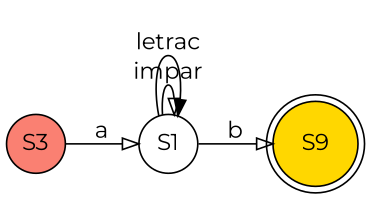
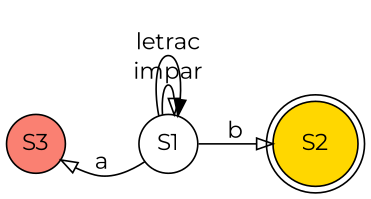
edge "S3" -> "S1": reversed
node "S9": label "S9" -> "S2"
